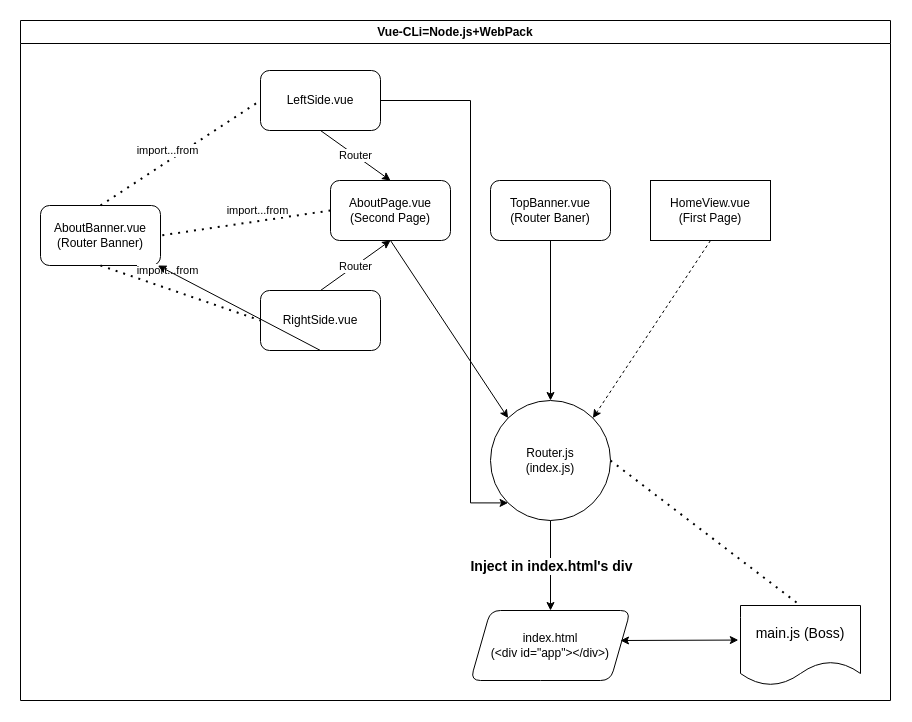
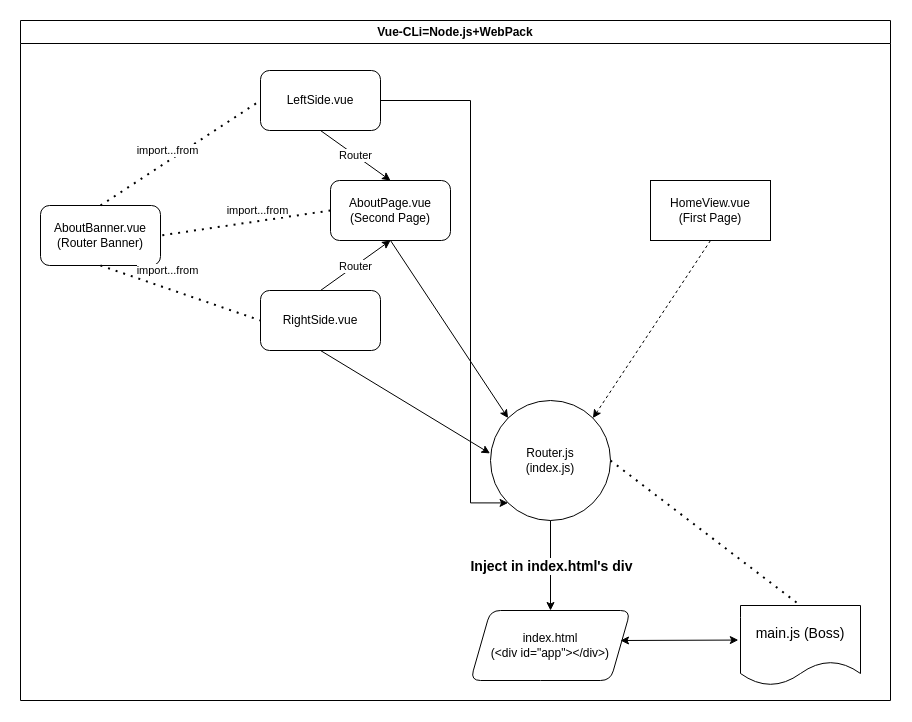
node "TopBanner.vue (Router Baner)": removed
edge "RightSide.vue" -> "AboutBanner.vue (Router Banner)": now "RightSide.vue" -> "Router.js (index.js)"
edge "TopBanner.vue (Router Baner)" -> "Router.js (index.js)": removed
